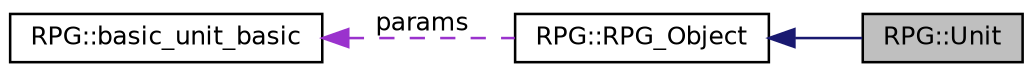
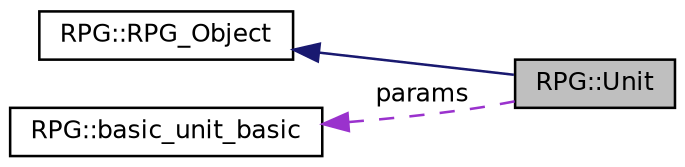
edge "RPG::RPG_Object" -> "RPG::basic_unit_basic": now "RPG::Unit" -> "RPG::basic_unit_basic"
